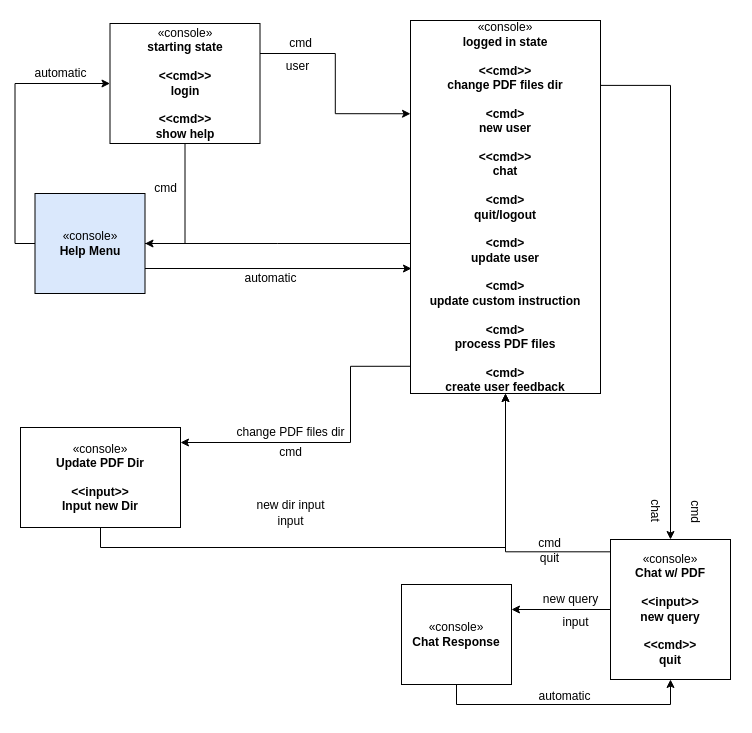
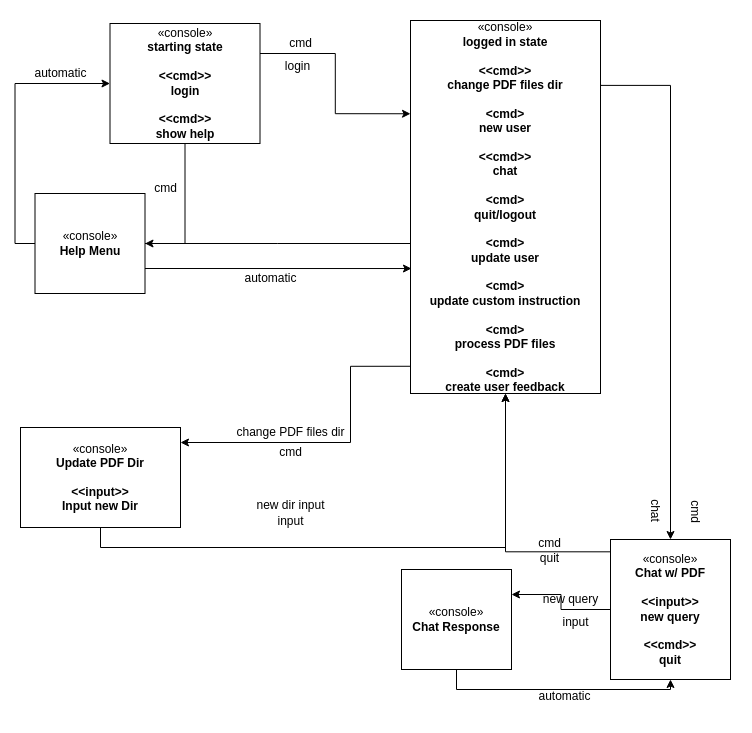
node "user": label "user" -> "login"
node "«console» Help Menu": fillcolor #dae8fc -> #ffffff
node "«console» Chat Response": moved (457, 635) -> (457, 620)
